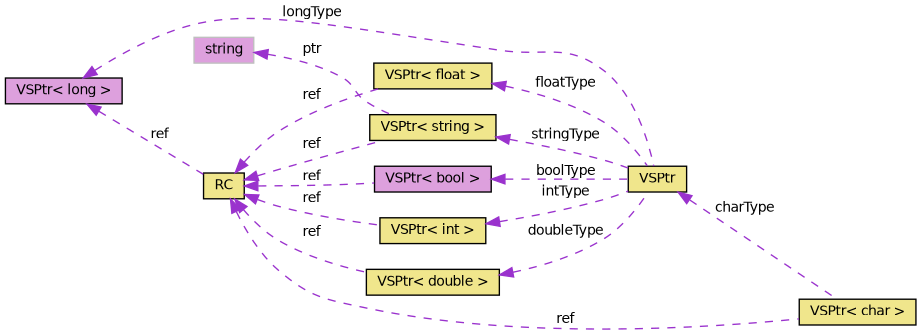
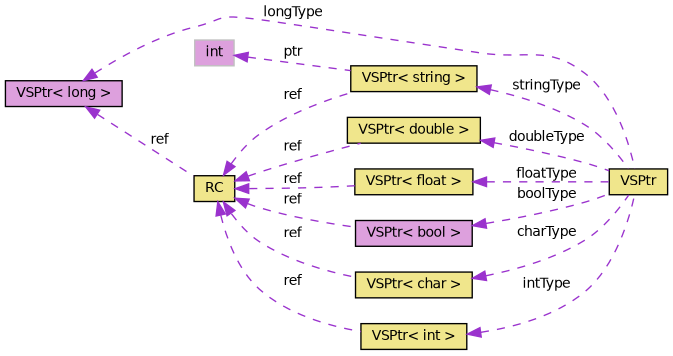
node "string": label "string" -> "int"
edge "VSPtr< char >" -> "VSPtr": reversed
